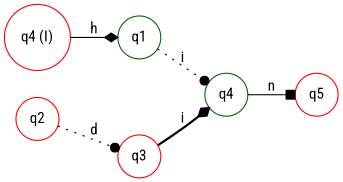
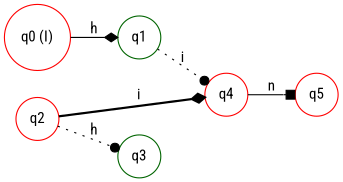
node "q4 (I)": label "q4 (I)" -> "q0 (I)"
node "q4": color darkgreen -> red
edge "q2" -> "q3": label "d" -> "h"
edge "q3" -> "q4": now "q2" -> "q4"
node "q3": color red -> darkgreen
